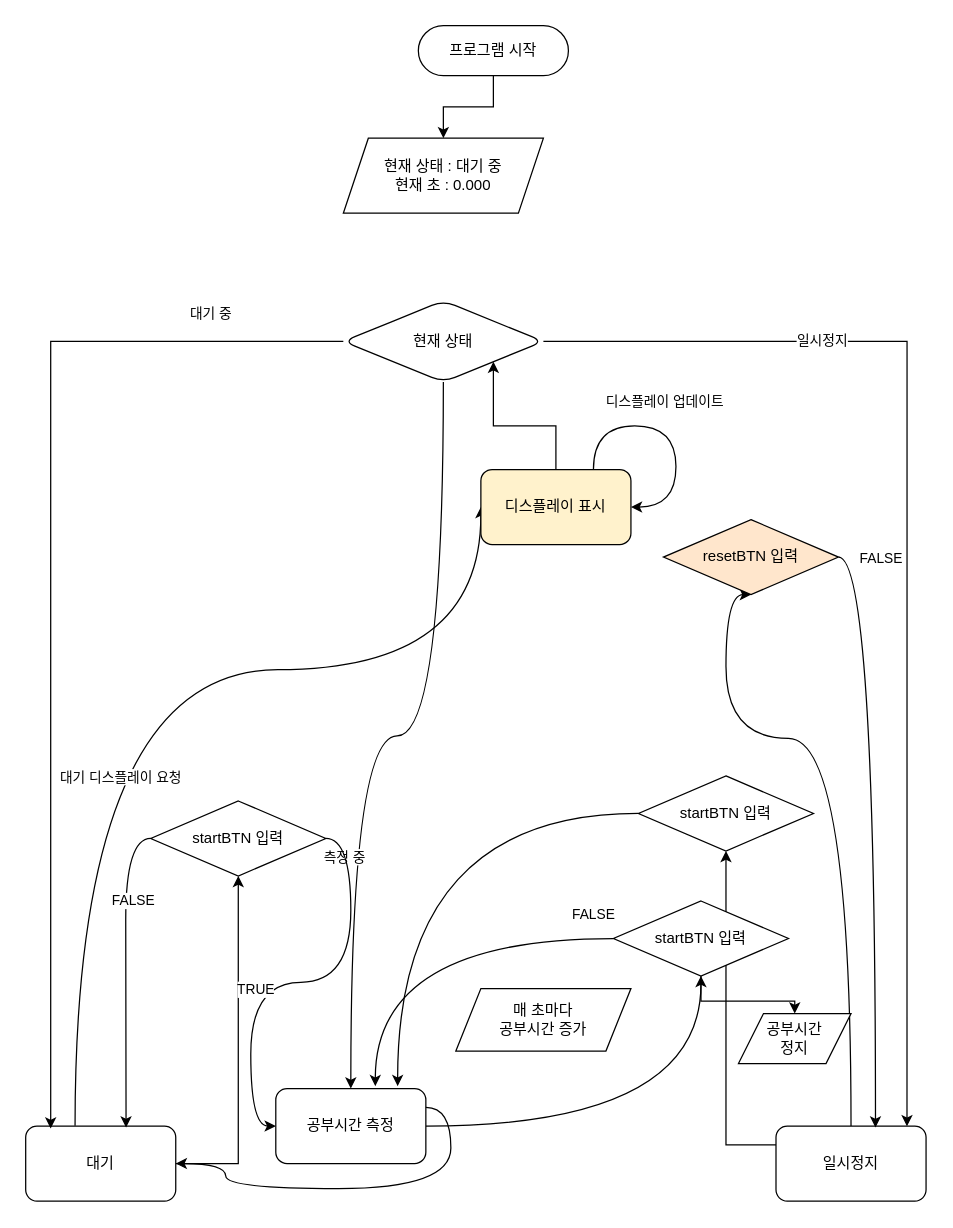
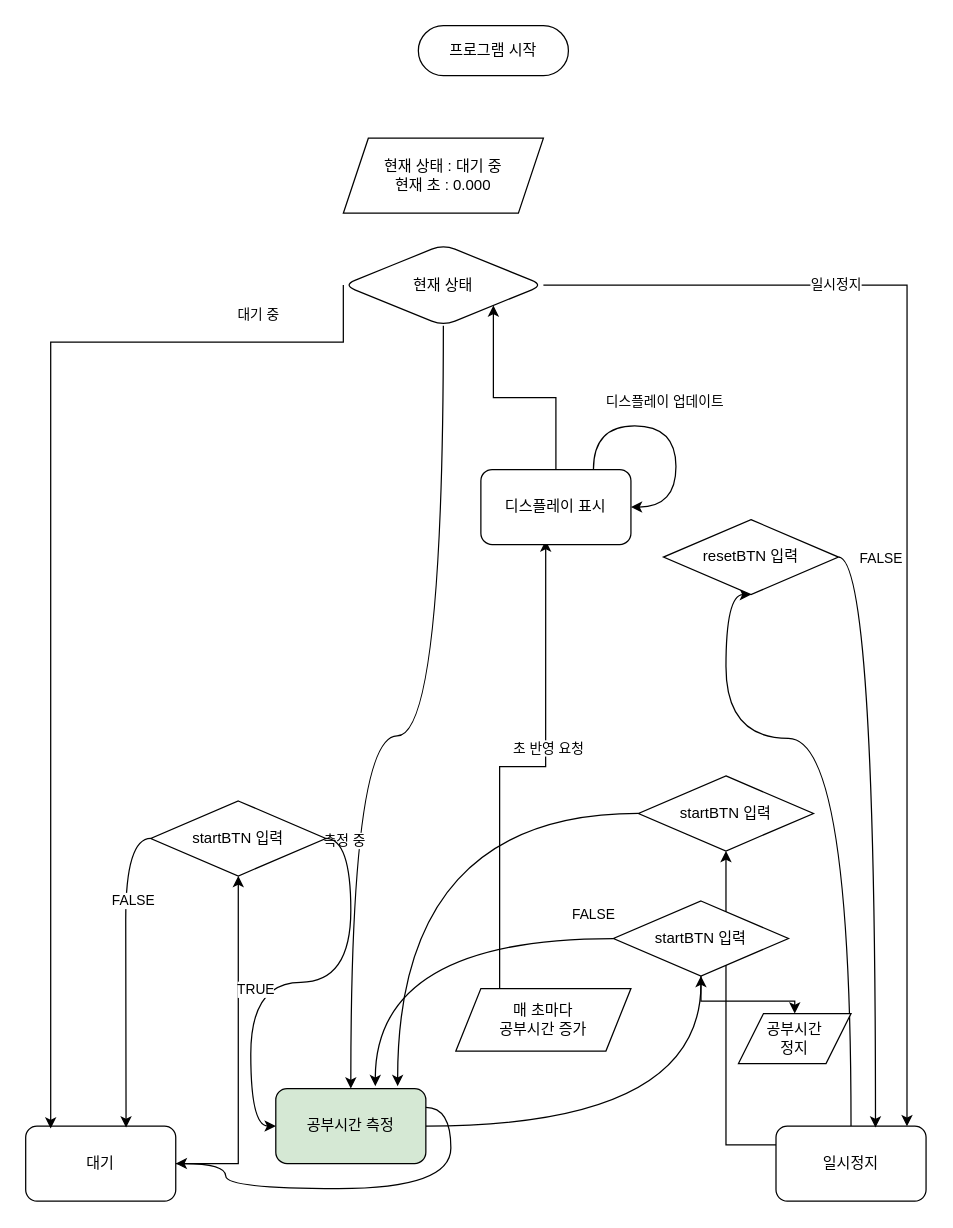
edge "프로그램 시작" -> "현재 상태 : 대기 중 현재 초 : 0.000": removed
node "현재 상태": moved (443, 341) -> (443, 285)
node "디스플레이 표시": fillcolor #fff2cc -> #ffffff
node "resetBTN 입력": fillcolor #ffe6cc -> #ffffff
edge "매 초마다 공부시간 증가" -> "디스플레이 표시": added, label "초 반영 요청"
edge "대기" -> "디스플레이 표시": removed, label "대기 디스플레이 요청"
node "공부시간 측정": fillcolor #ffffff -> #d5e8d4
